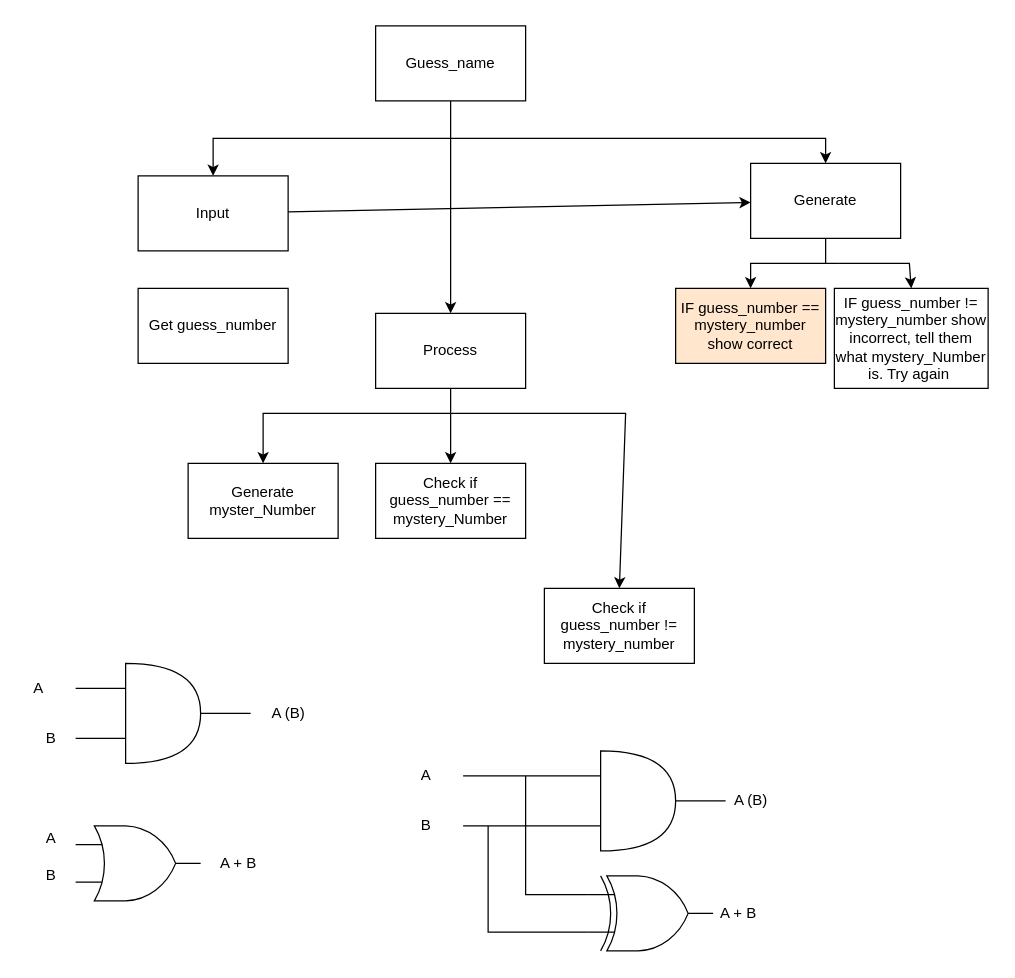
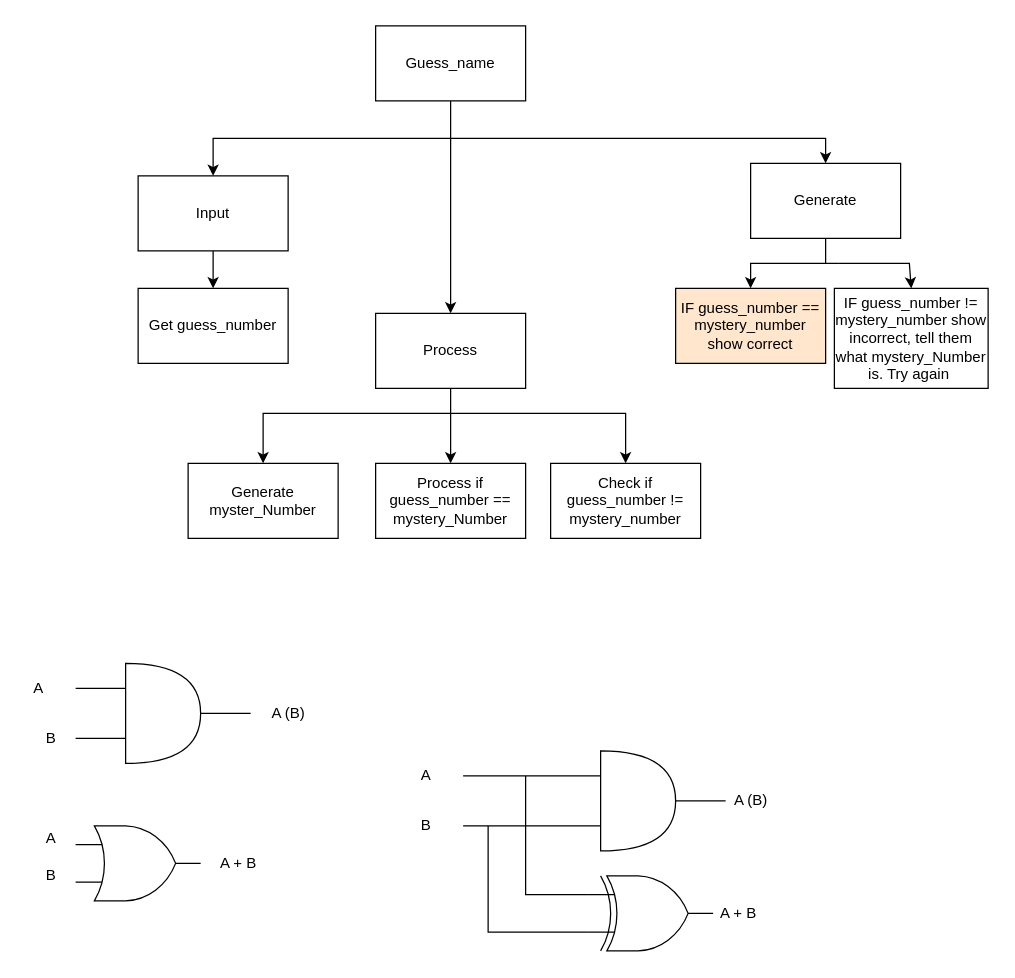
edge "Input" -> "Generate": now "Input" -> "Get guess_number"
node "Check if guess_number == mystery_Number": label "Check if guess_number == mystery_Number" -> "Process if guess_number == mystery_Number"
node "Check if guess_number != mystery_number": moved (619, 626) -> (626, 501)
